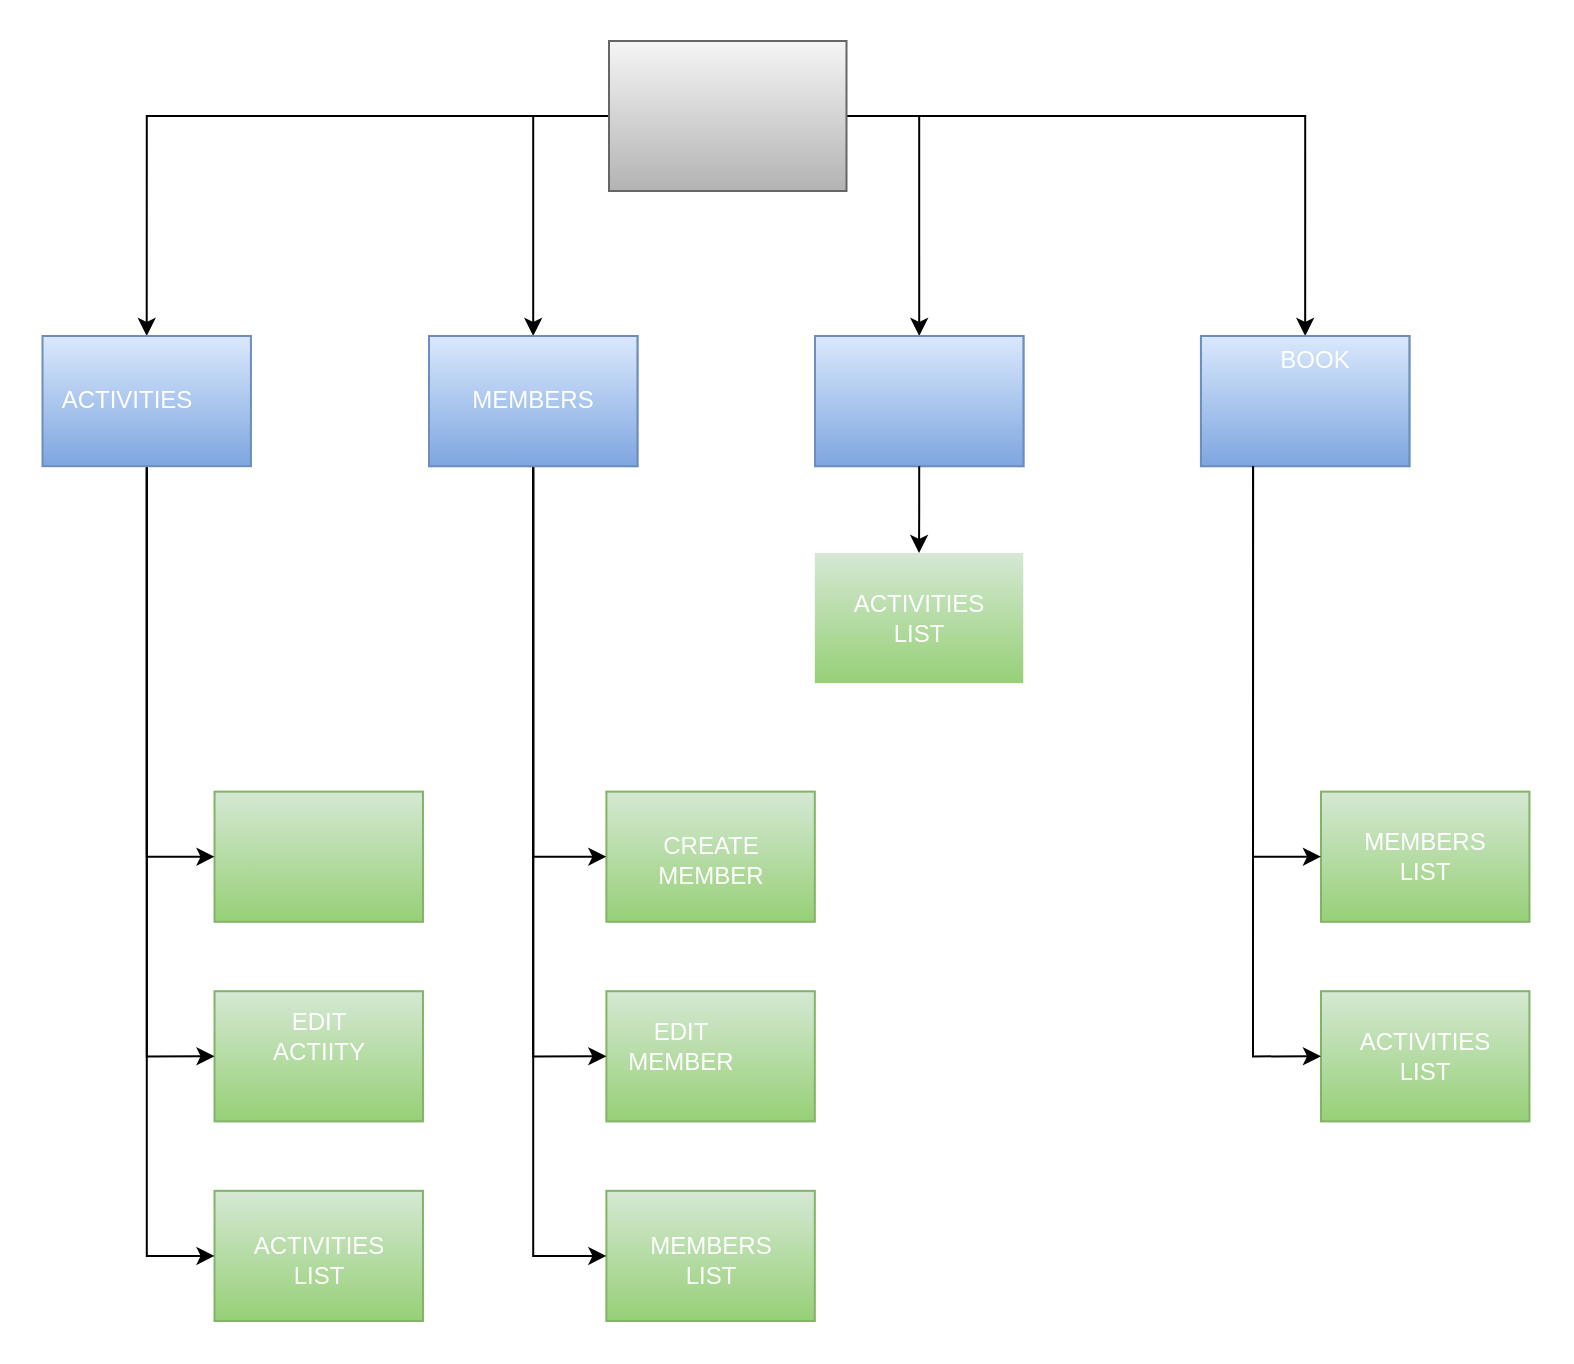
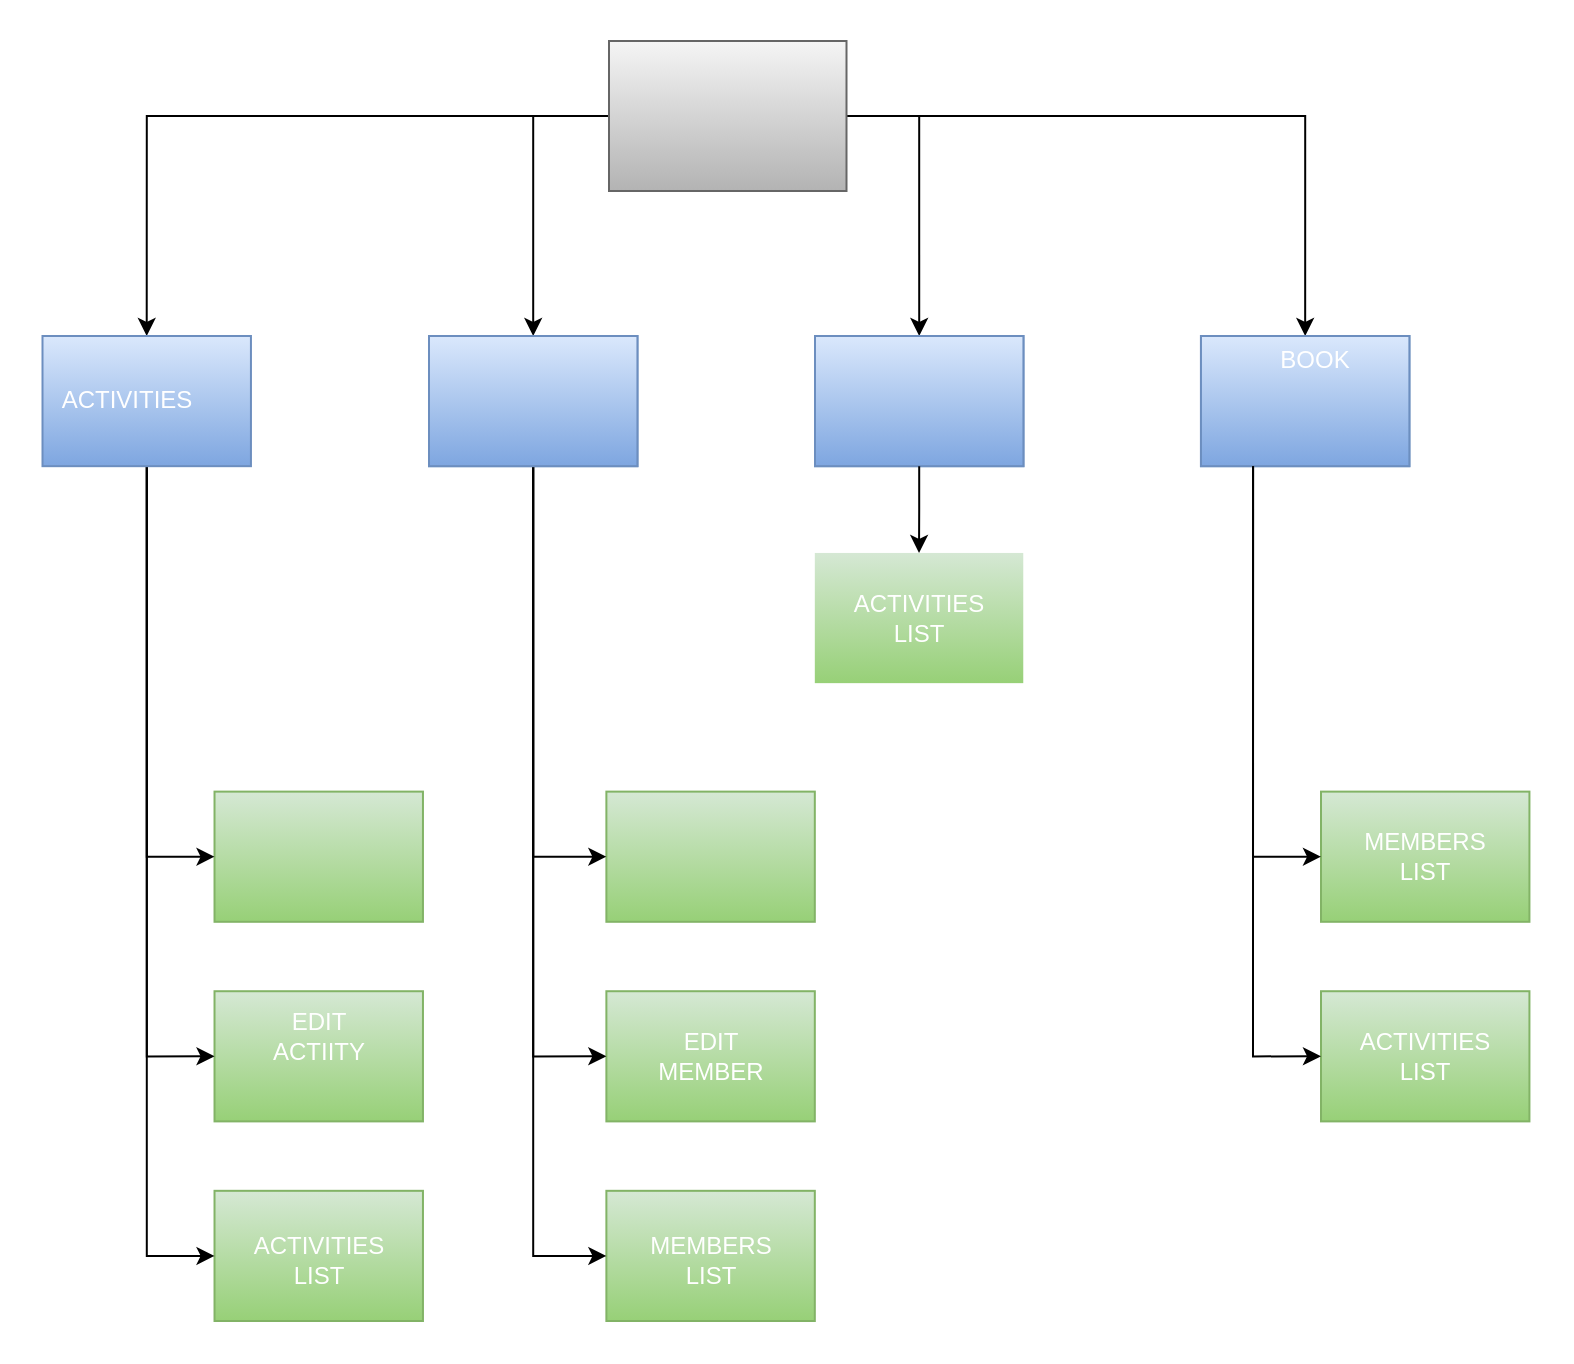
node "MEMBERS": removed
node "CREATE MEMBER": removed
node "EDIT MEMBER": moved (681, 1046) -> (711, 1056)
